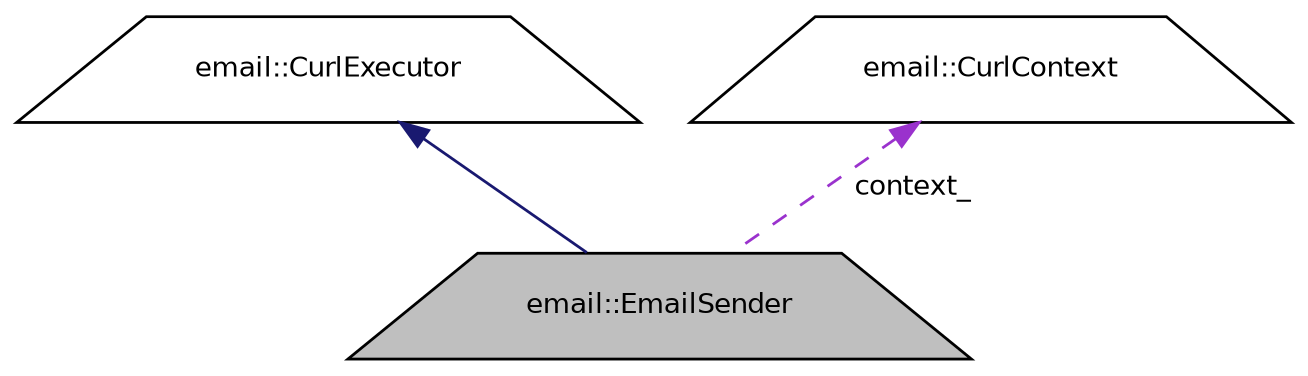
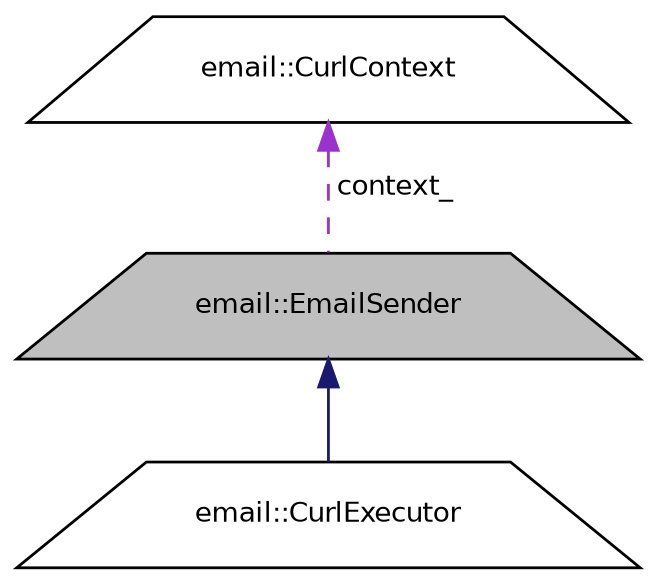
edge "email::EmailSender" -> "email::CurlExecutor": reversed
